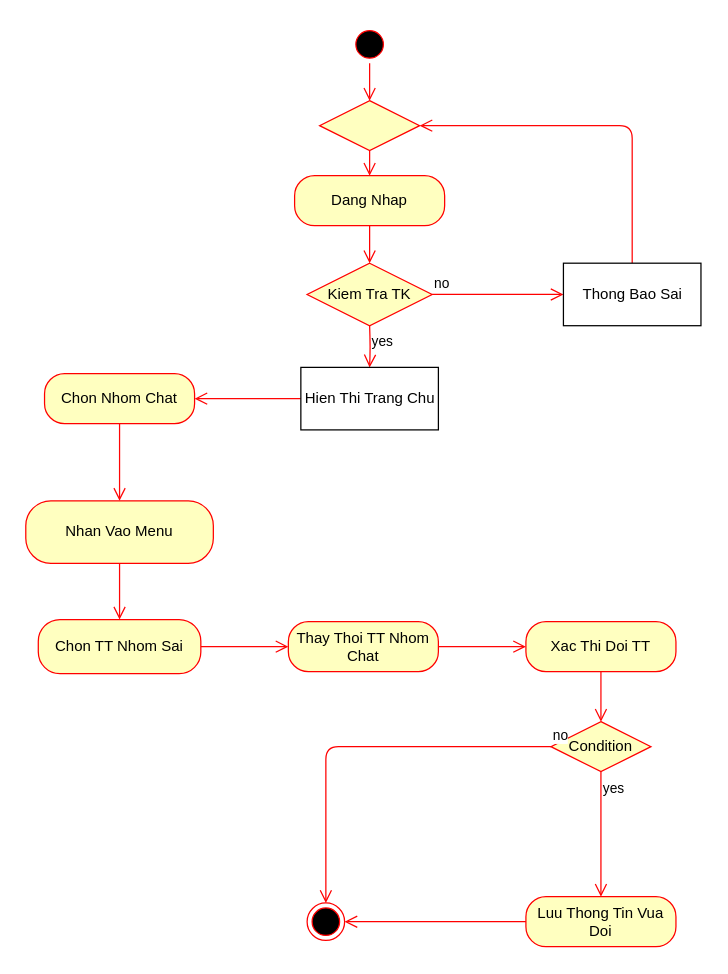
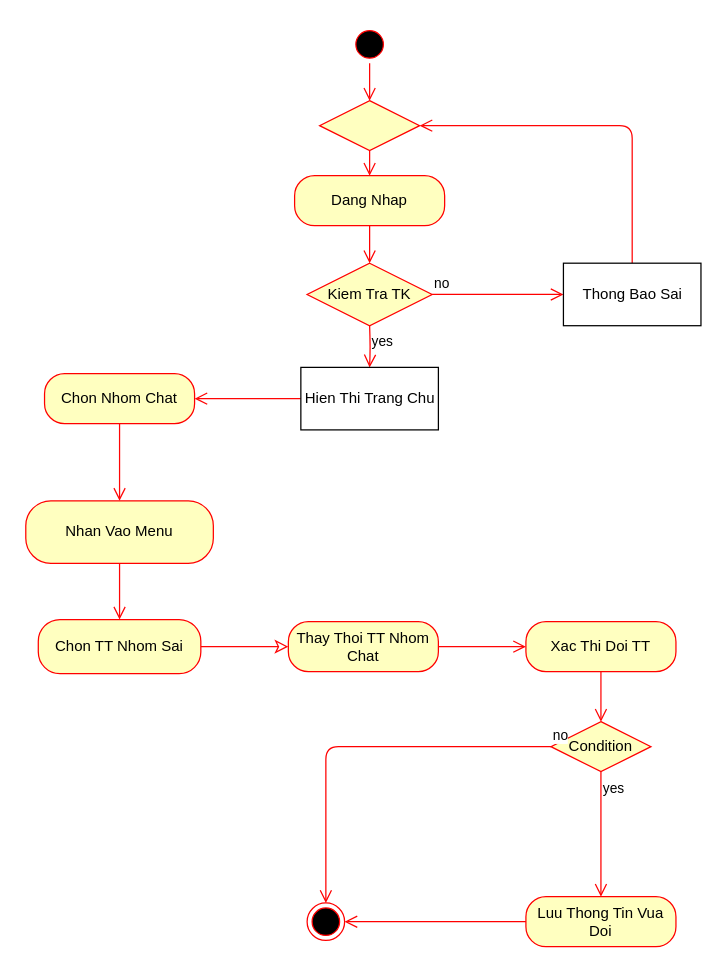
edge "Chon TT Nhom Sai" -> "Thay Thoi TT Nhom Chat": arrowhead open -> classic
